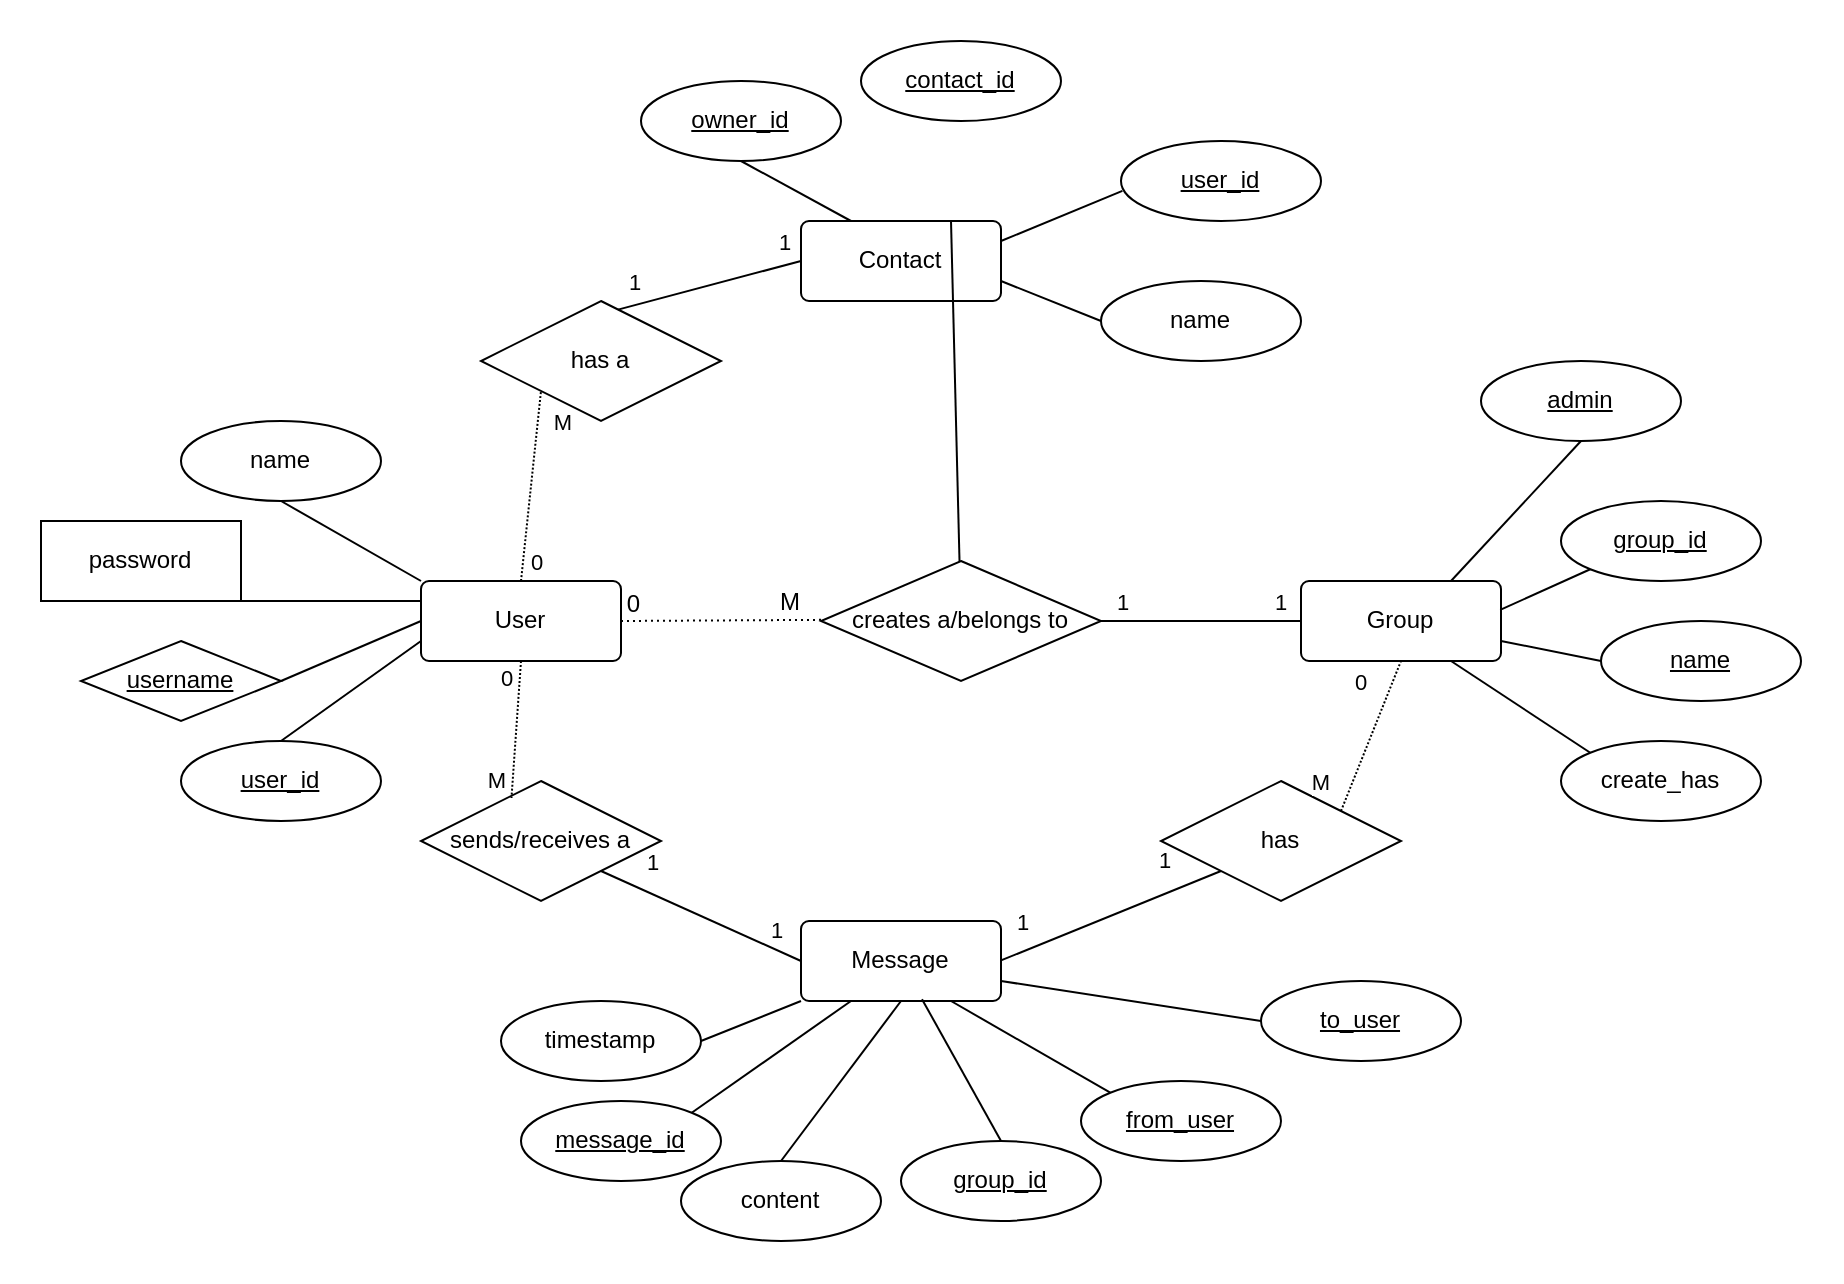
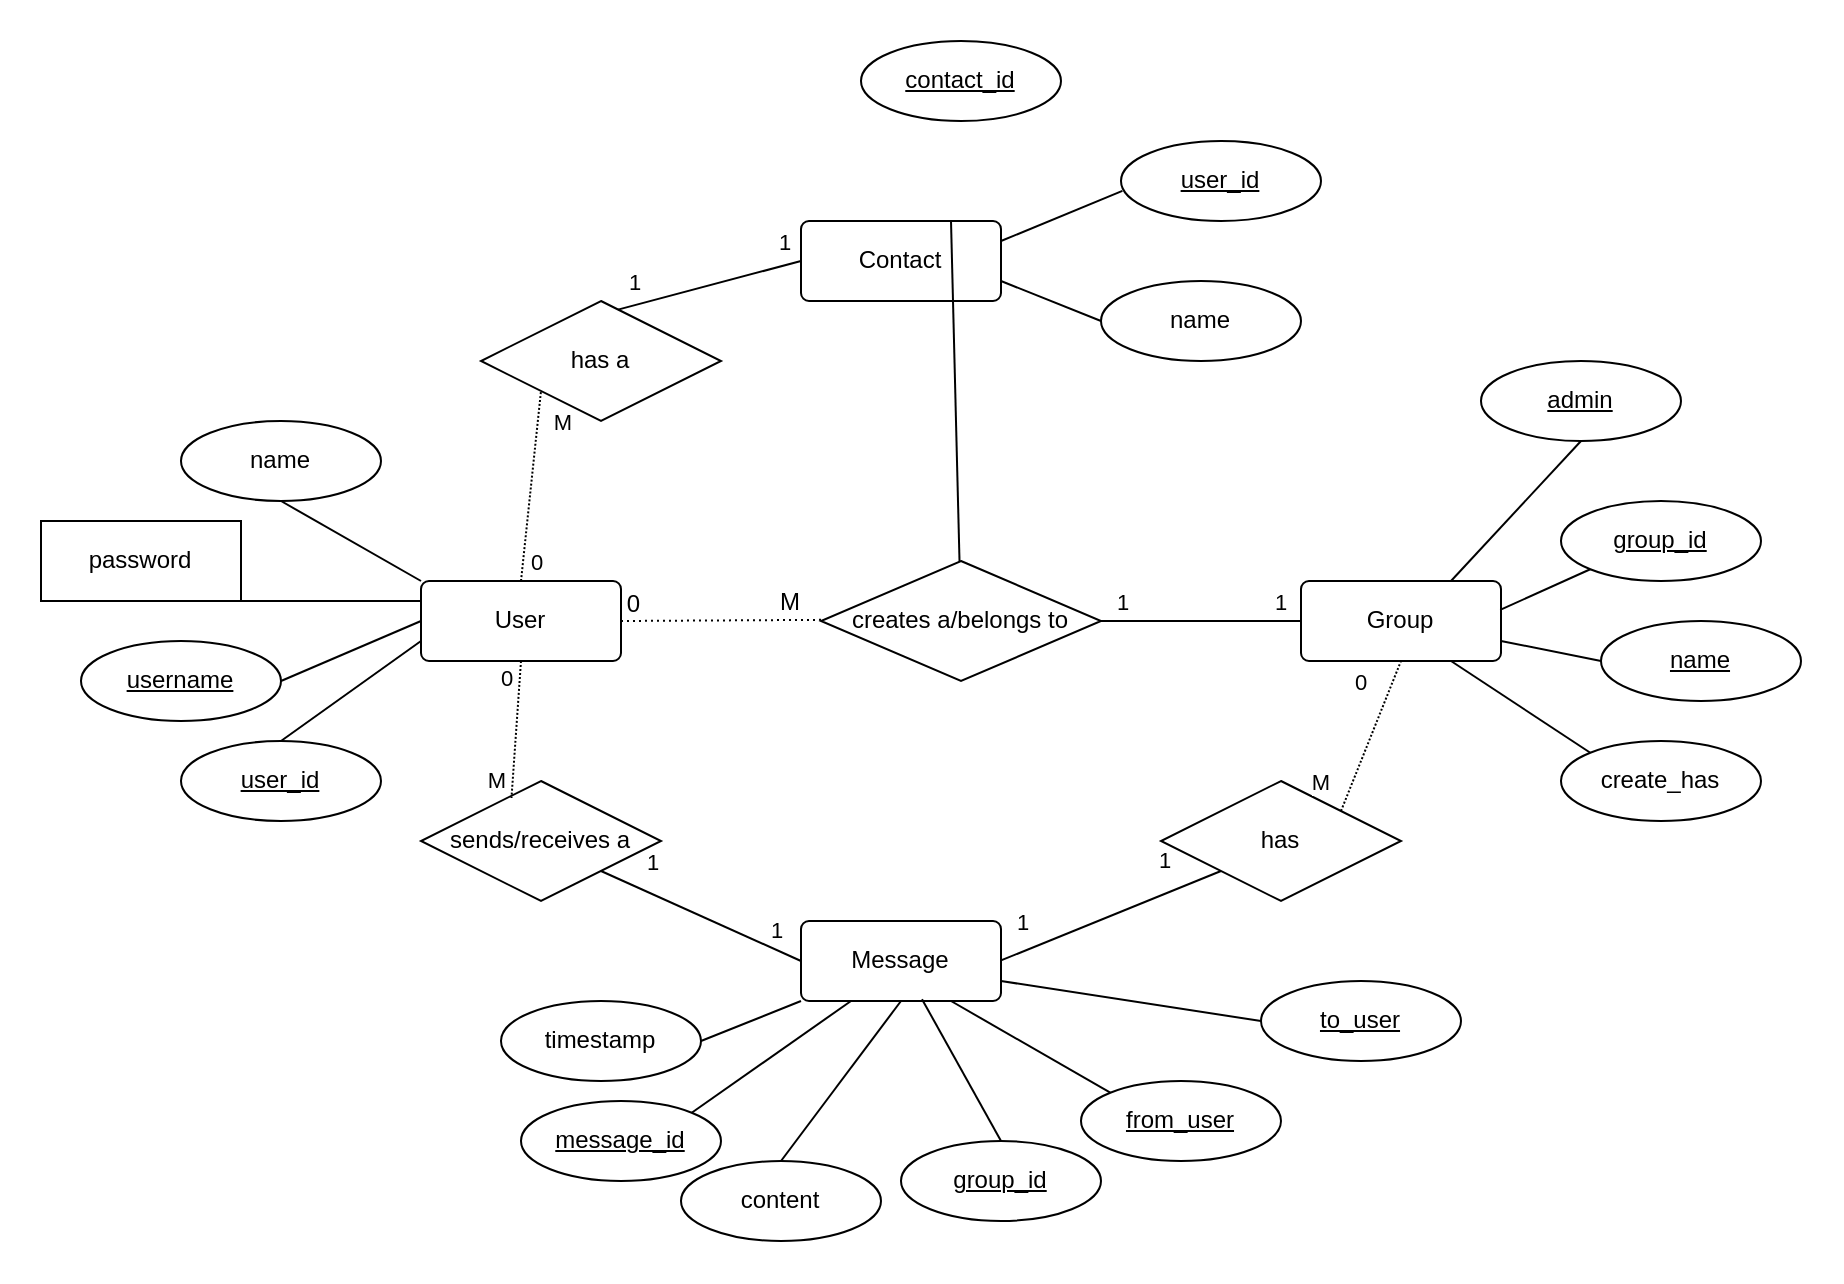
node "owner_id": removed
edge "owner_id" -- "Contact": removed
node "username": shape diamond -> ellipse
